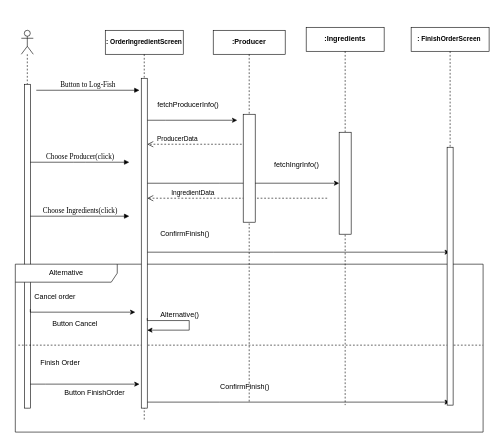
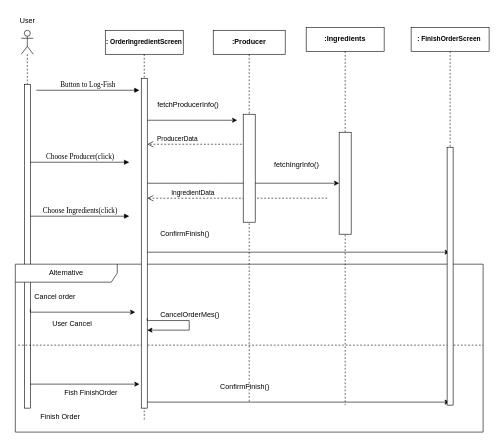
node "User": added
node "Alternative()": label "Alternative()" -> "CancelOrderMes()"
node "Button Cancel": label "Button Cancel" -> "User Cancel"
node "Finish Order": moved (60, 363) -> (60, 417)
node "Button FinishOrder": label "Button FinishOrder" -> "Fish FinishOrder"
